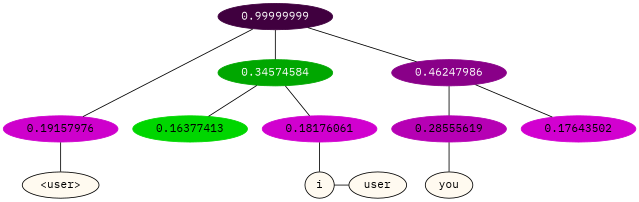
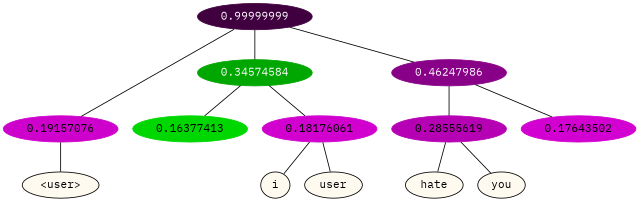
node "0.19157976": label "0.19157976" -> "0.19157076"
edge "i" -- "user": now "0.18176061" -- "user"
node "hate": added
